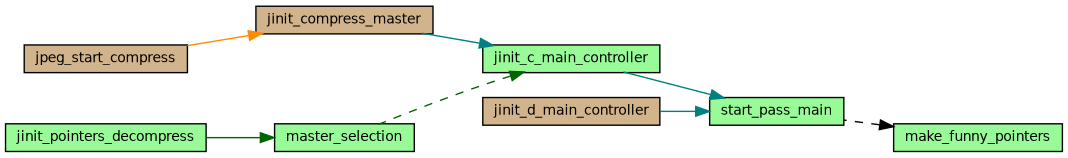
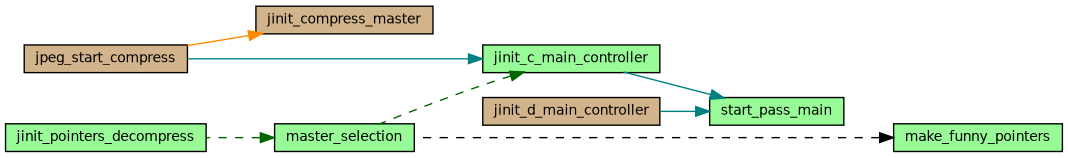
edge "jinit_compress_master" -> "jinit_c_main_controller": now "jpeg_start_compress" -> "jinit_c_main_controller"
edge "start_pass_main" -> "make_funny_pointers": now "master_selection" -> "make_funny_pointers"
edge "jinit_pointers_decompress" -> "master_selection": style solid -> dashed
